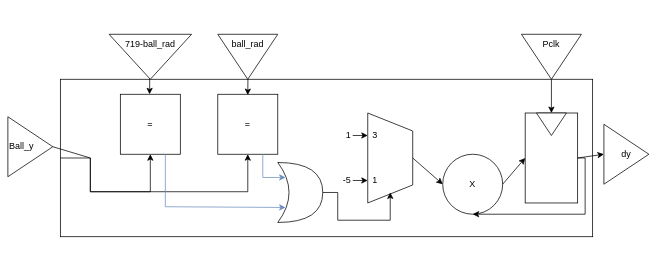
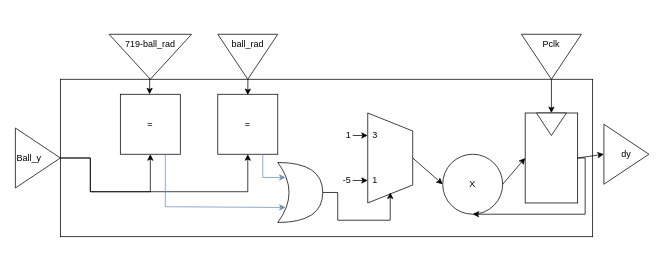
node "Ball_y": moved (30, 147) -> (38, 158)
